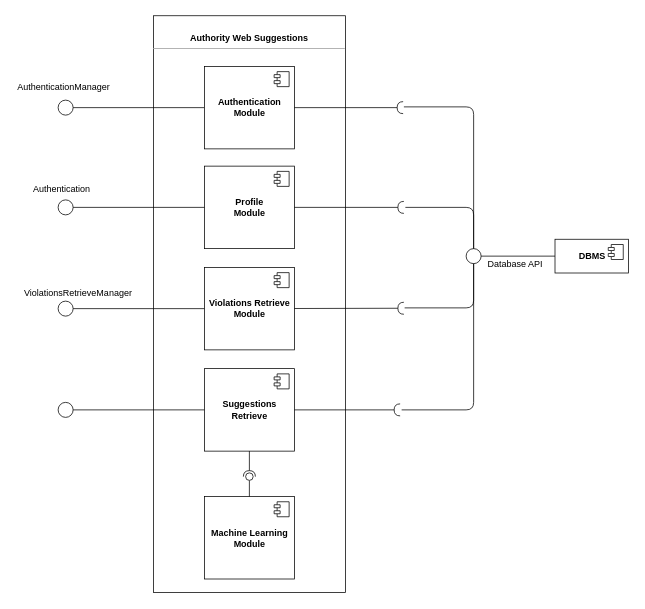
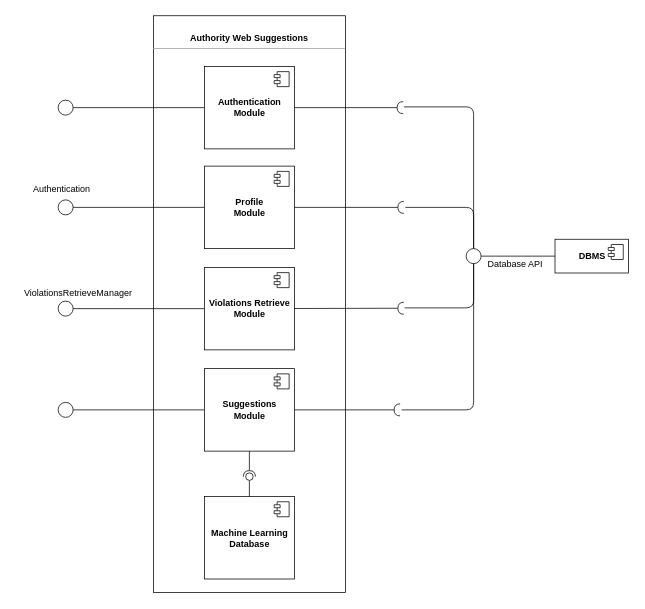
node "AuthenticationManager": removed
node "Suggestions Retrieve": label "Suggestions Retrieve" -> "Suggestions Module"
node "Machine Learning Module": label "Machine Learning Module" -> "Machine Learning Database"
